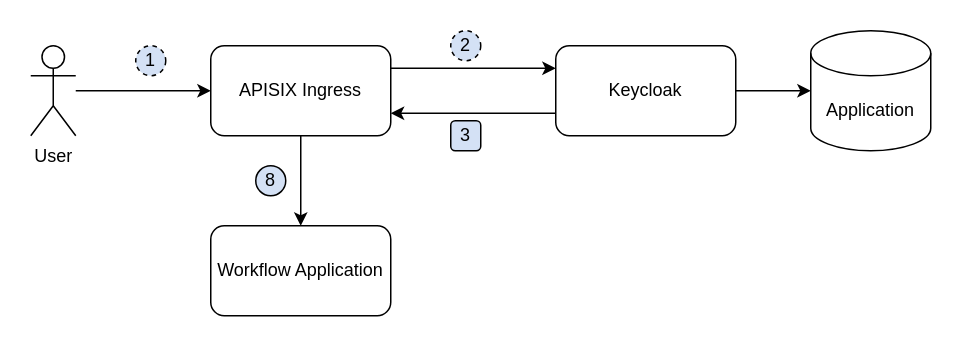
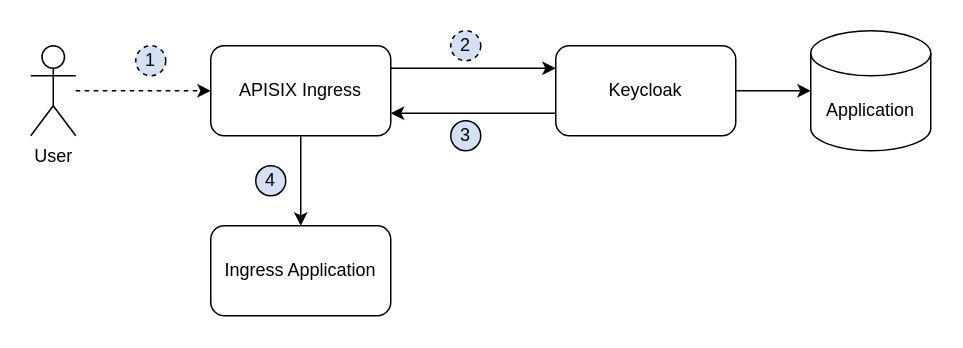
edge "User" -> "APISIX Ingress": style solid -> dashed
node "3": shape rounded rectangle -> ellipse
node "8": label "8" -> "4"
node "Workflow Application": label "Workflow Application" -> "Ingress Application"
